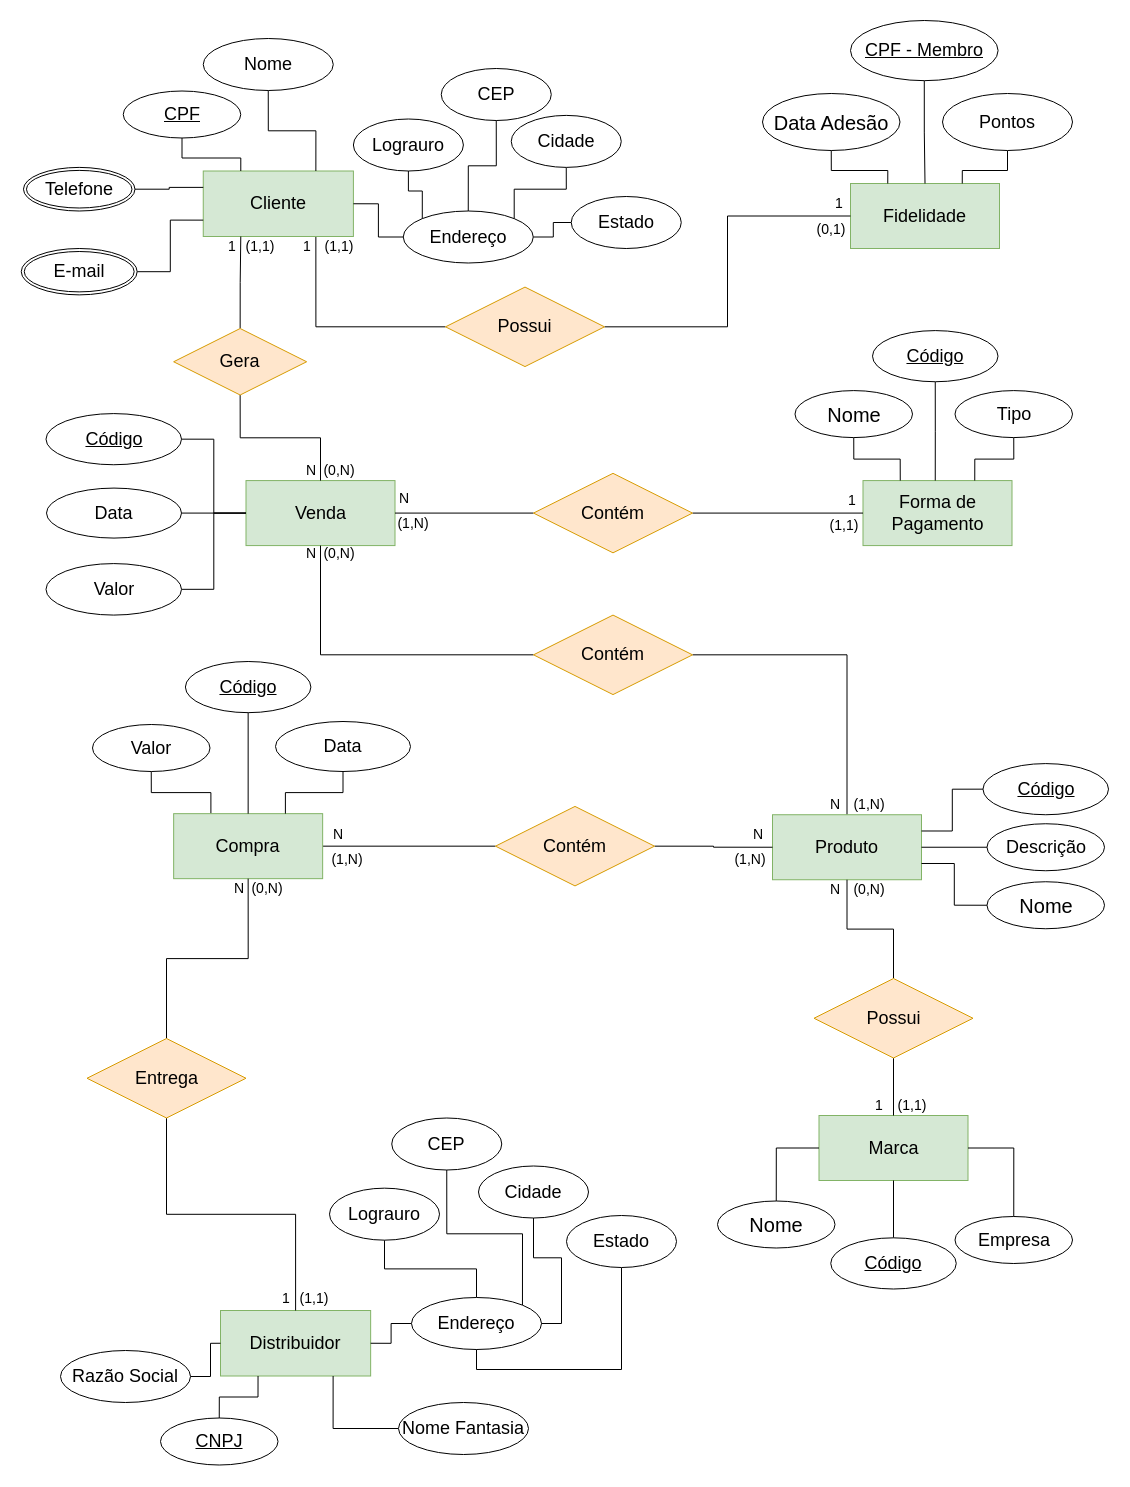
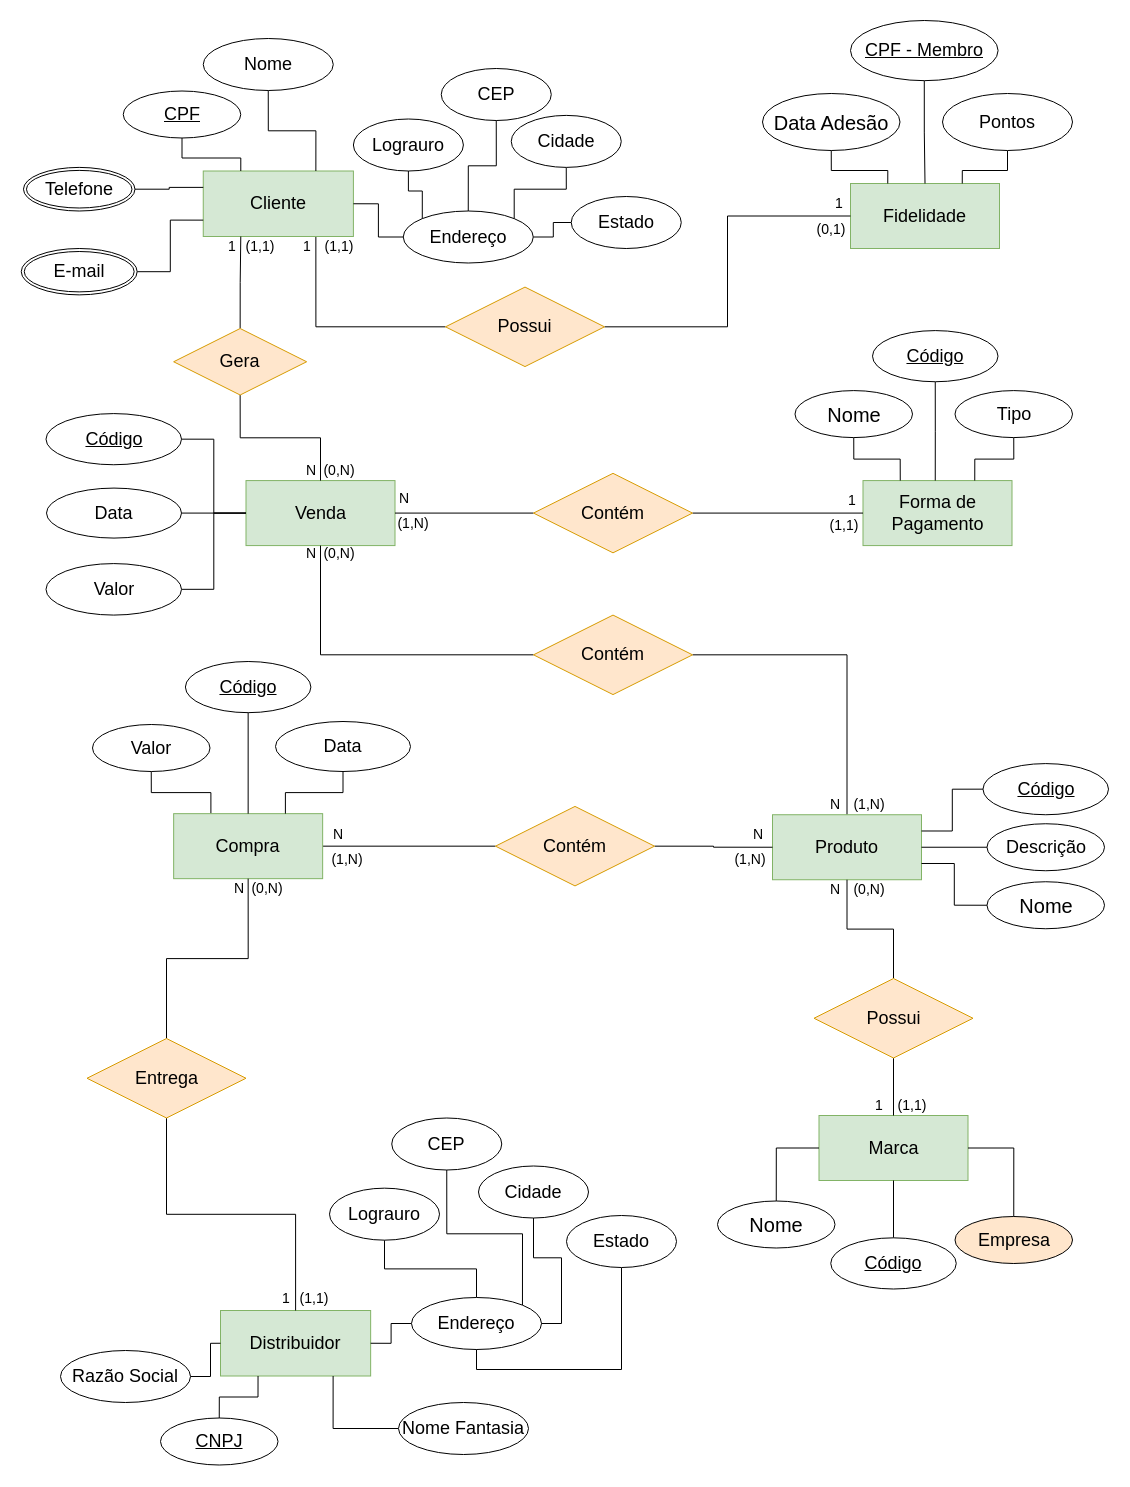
node "Empresa": fillcolor #ffffff -> #ffe6cc
